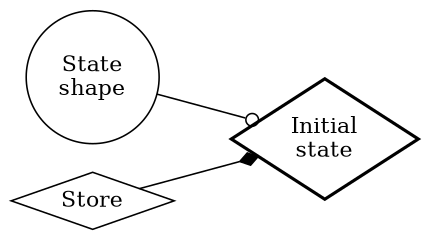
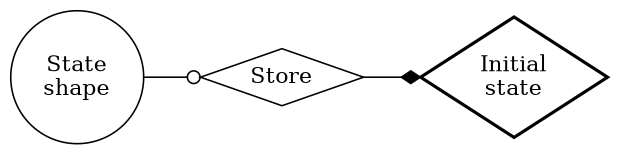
edge "State shape" -> "Initial state": now "State shape" -> "Store"
